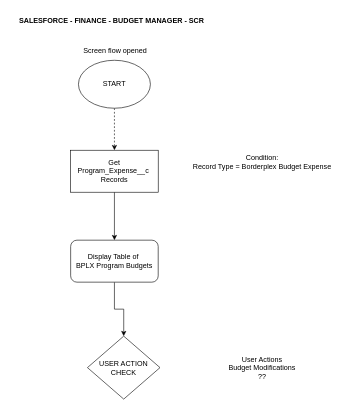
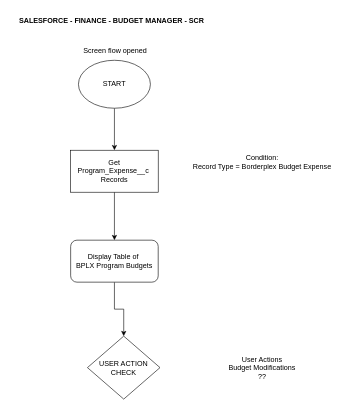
edge "START" -> "Get Program_Expense__c Records": style dashed -> solid
